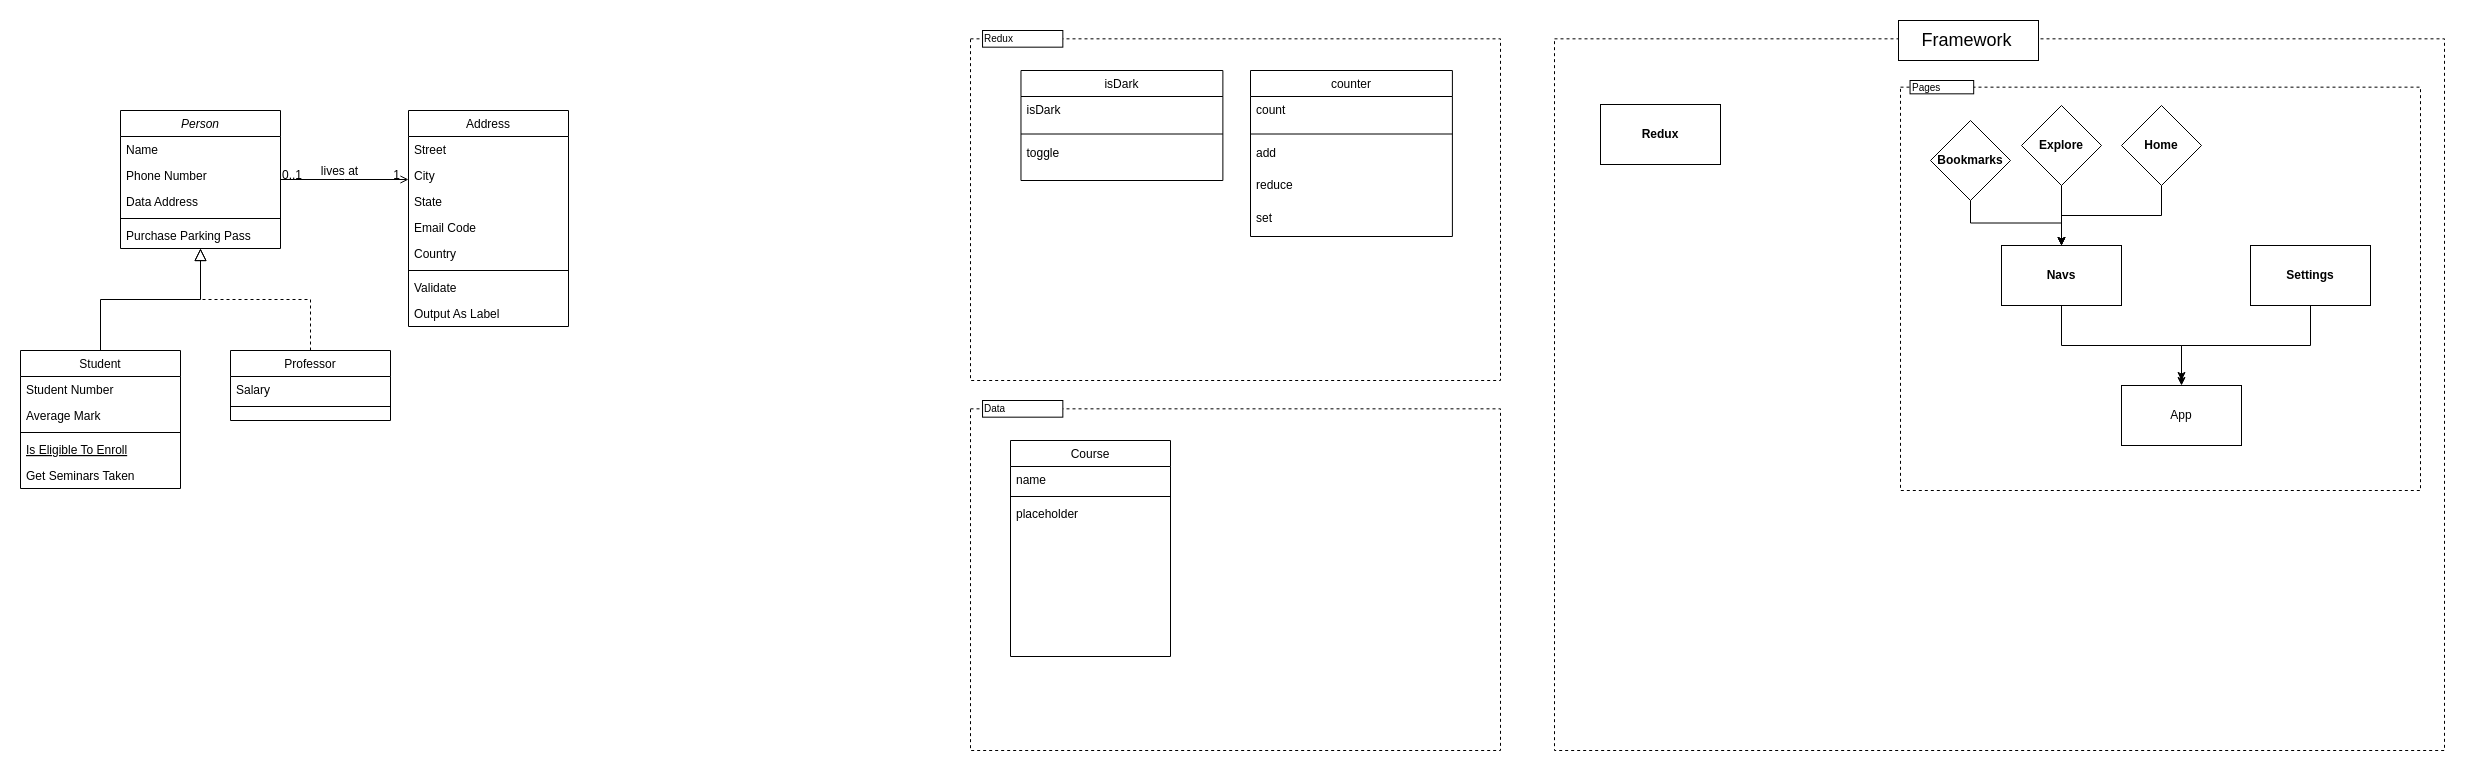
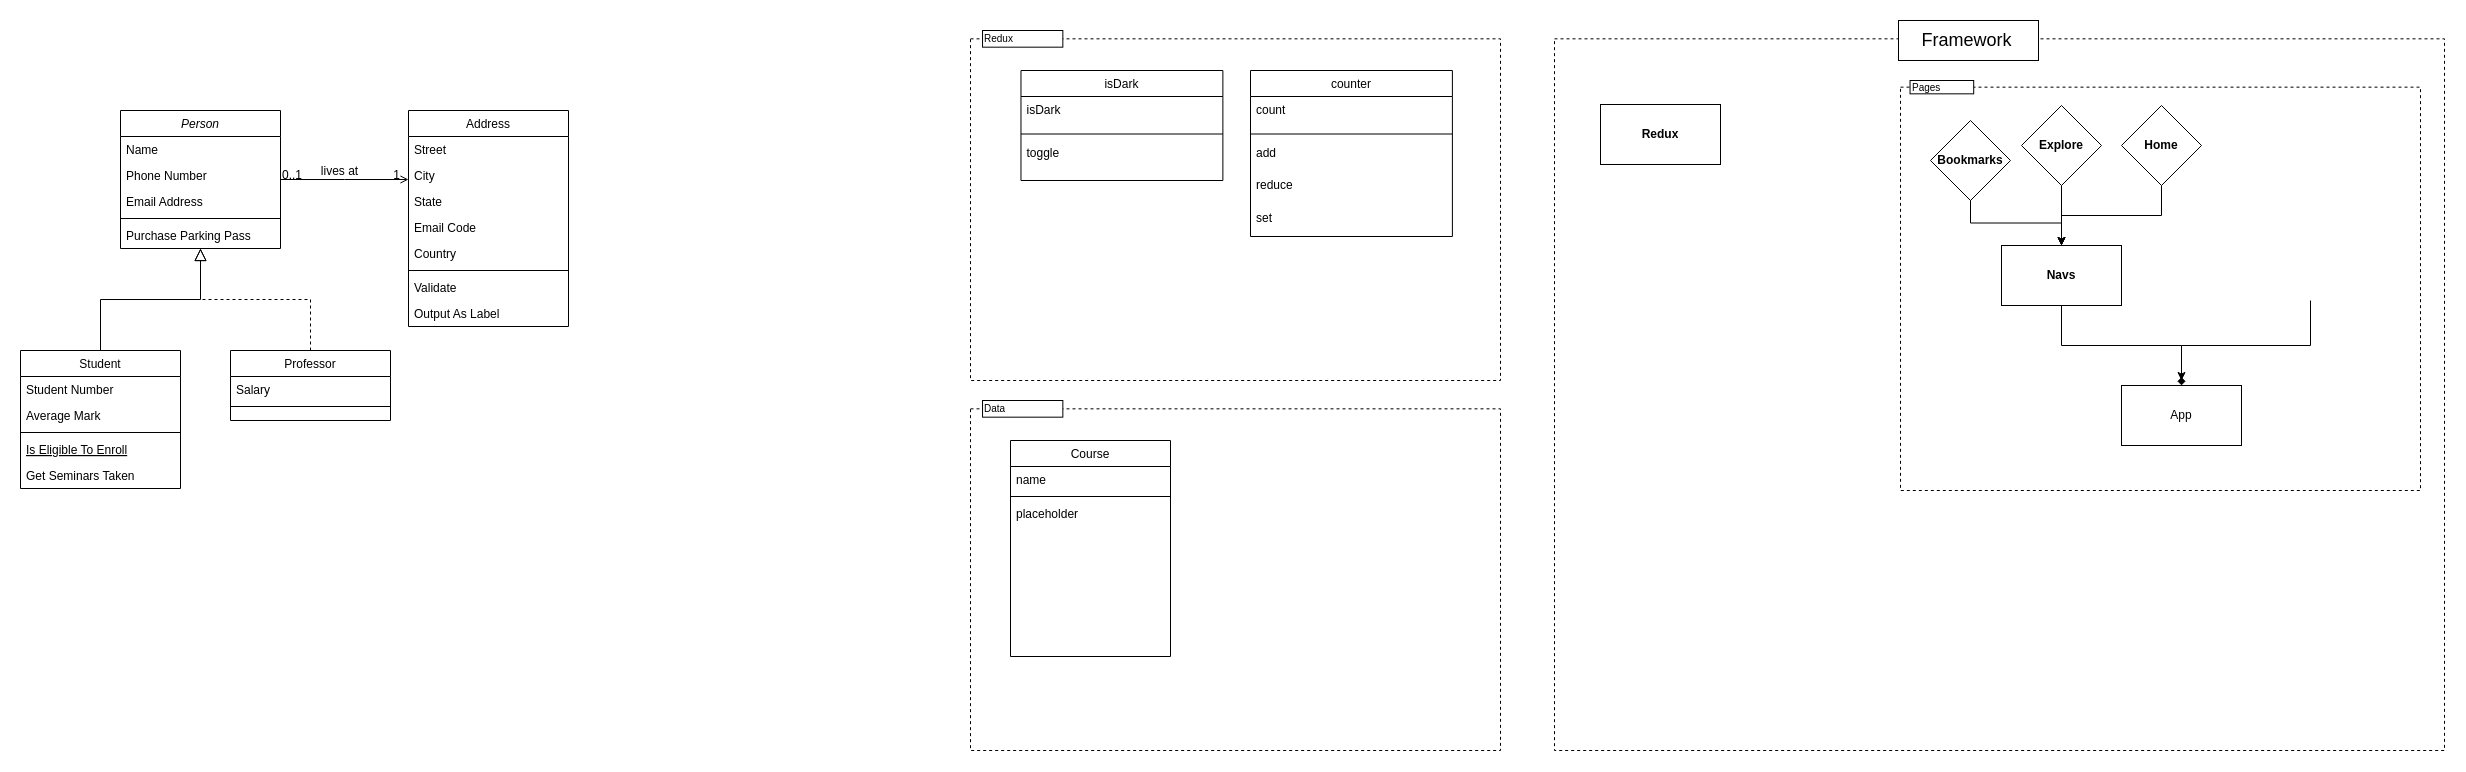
node "Data Address": label "Data Address" -> "Email Address"
node "Settings": removed
edge "Navs" -> "App": arrowhead classic -> diamond
